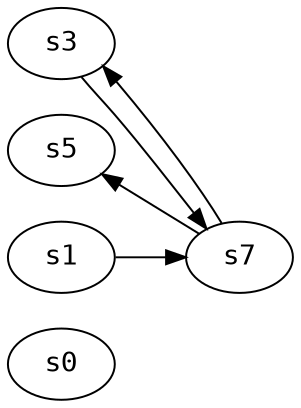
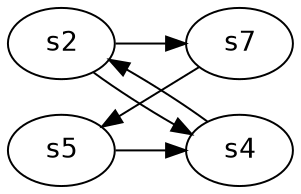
node "s3": removed
node "s4": added
node "s1": label "s1" -> "s2"
node "s0": removed
